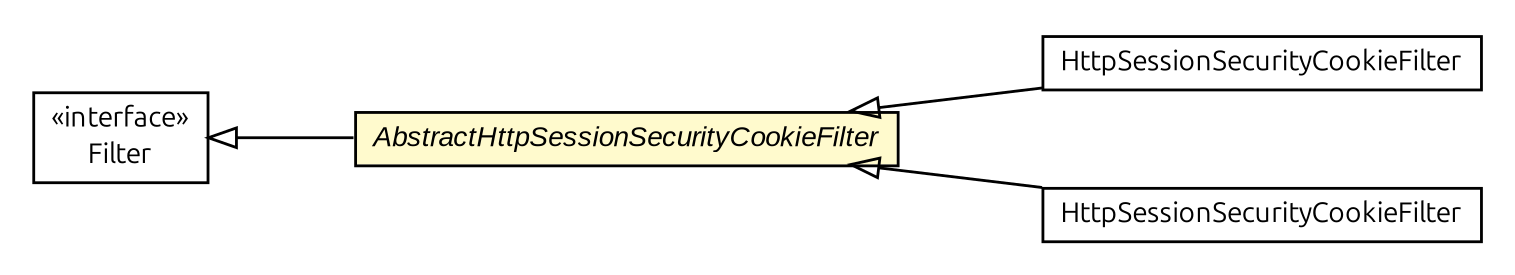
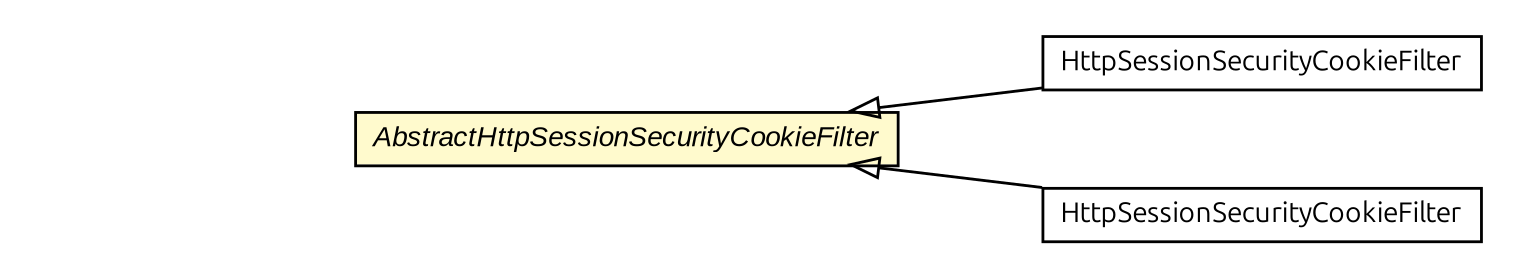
node "Filter": removed
